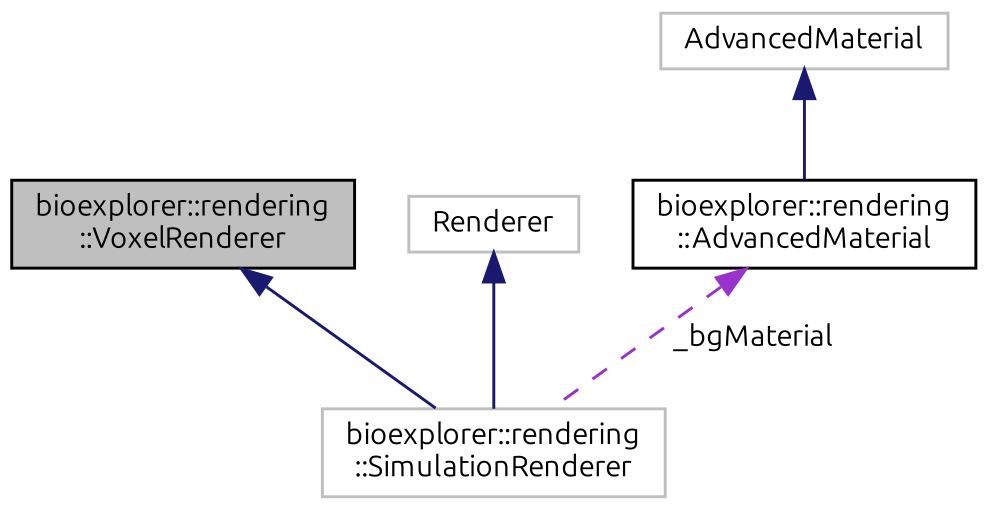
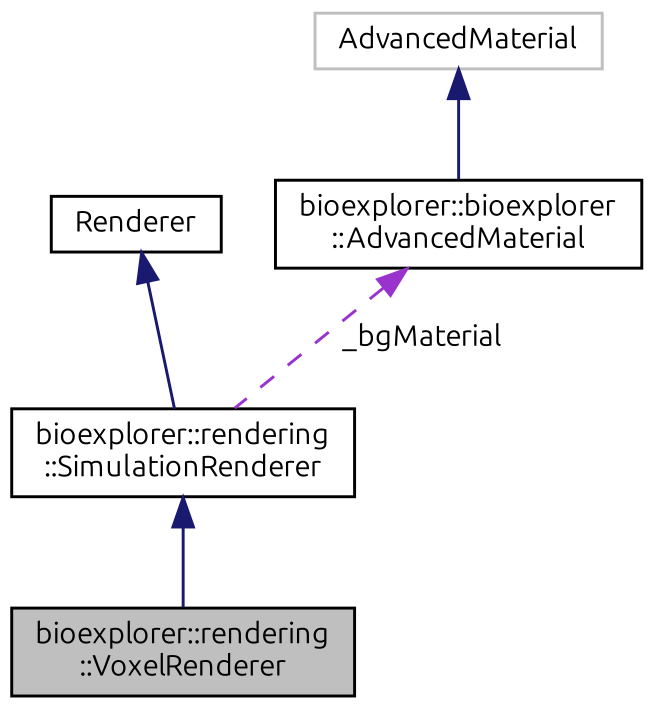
node "Renderer": color grey75 -> black
node "bioexplorer::rendering ::AdvancedMaterial": label "bioexplorer::rendering ::AdvancedMaterial" -> "bioexplorer::bioexplorer ::AdvancedMaterial"
edge "bioexplorer::rendering ::SimulationRenderer" -> "bioexplorer::rendering ::VoxelRenderer": reversed
node "bioexplorer::rendering ::SimulationRenderer": color grey75 -> black
